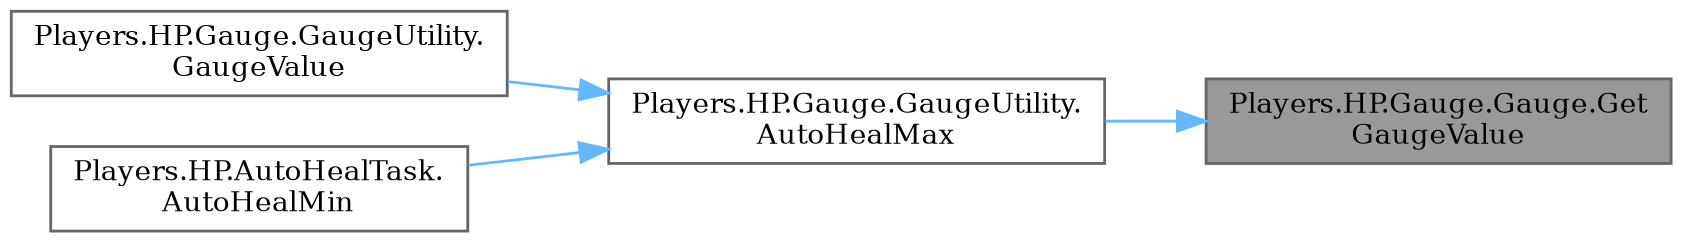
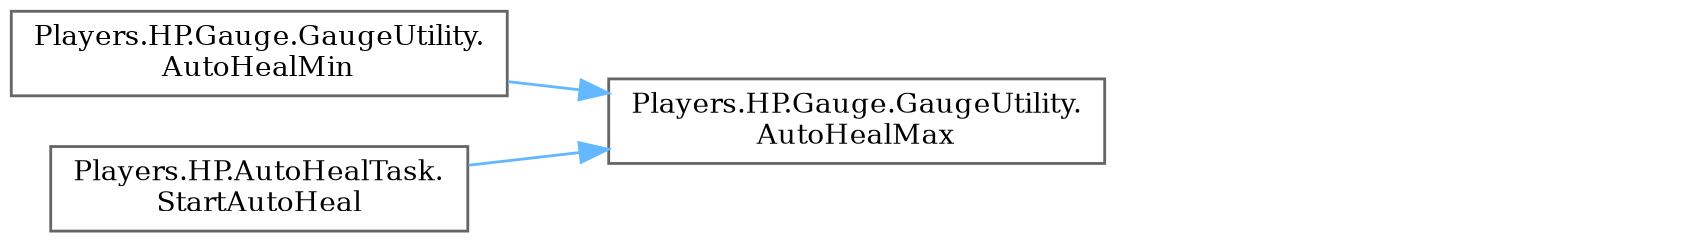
node "Players.HP.Gauge.GaugeUtility. GaugeValue": label "Players.HP.Gauge.GaugeUtility. GaugeValue" -> "Players.HP.Gauge.GaugeUtility. AutoHealMin"
node "Players.HP.Gauge.Gauge.Get GaugeValue": removed
node "Players.HP.AutoHealTask. AutoHealMin": label "Players.HP.AutoHealTask. AutoHealMin" -> "Players.HP.AutoHealTask. StartAutoHeal"
